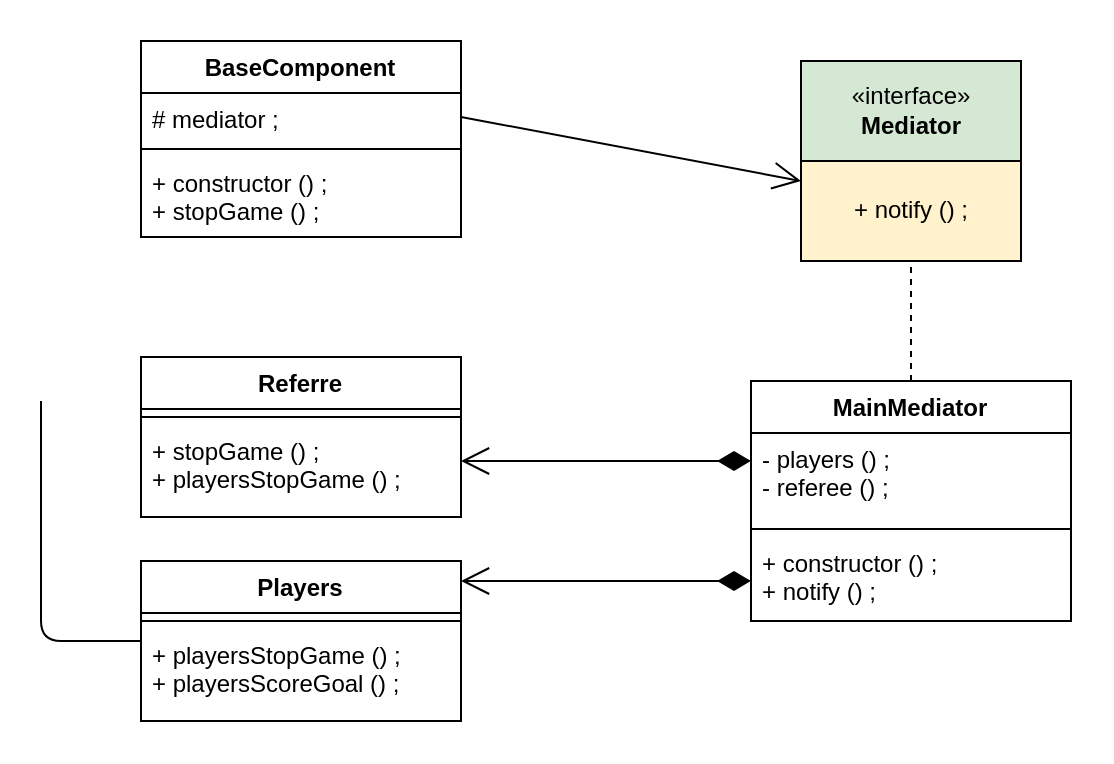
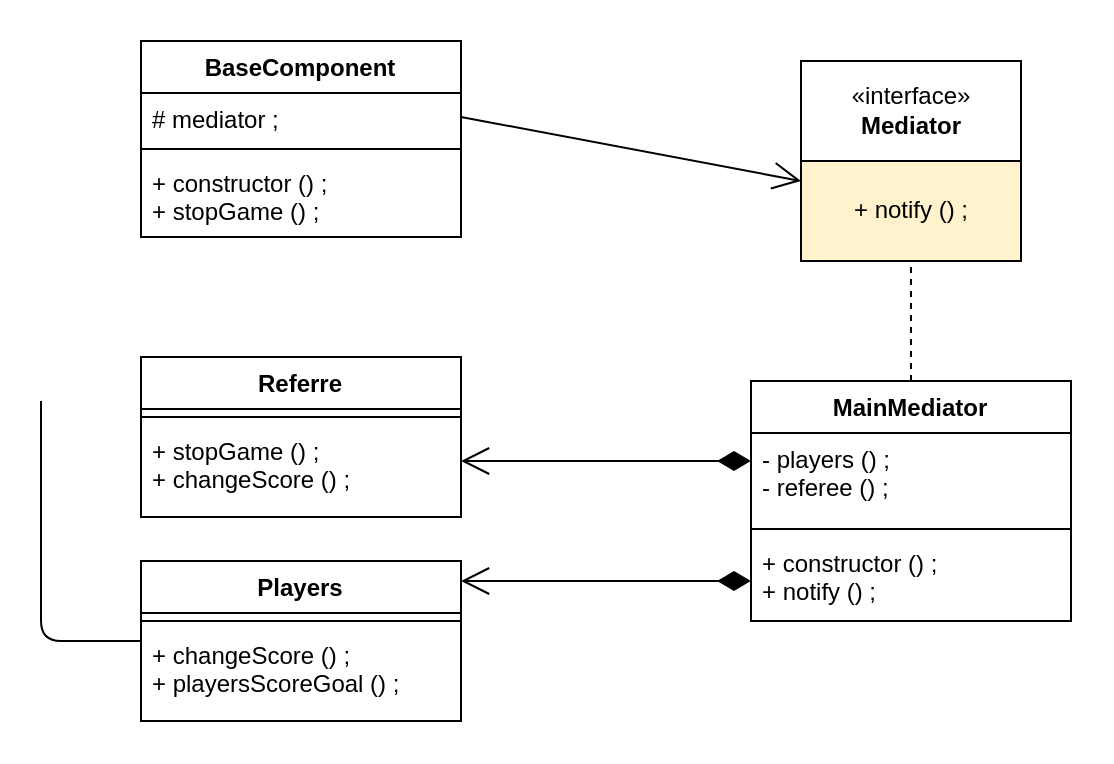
node "«interface» Mediator": fillcolor #d5e8d4 -> #ffffff
node "+ stopGame () ; + playersStopGame () ;": label "+ stopGame () ; + playersStopGame () ;" -> "+ stopGame () ; + changeScore () ;"
node "+ playersStopGame () ; + playersScoreGoal () ;": label "+ playersStopGame () ; + playersScoreGoal () ;" -> "+ changeScore () ; + playersScoreGoal () ;"
